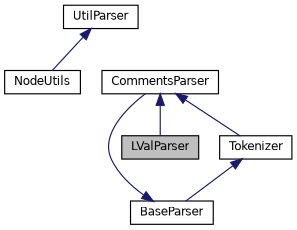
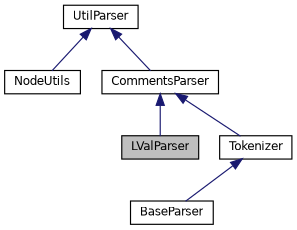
edge "CommentsParser" -> "BaseParser": now "CommentsParser" -> "UtilParser"
